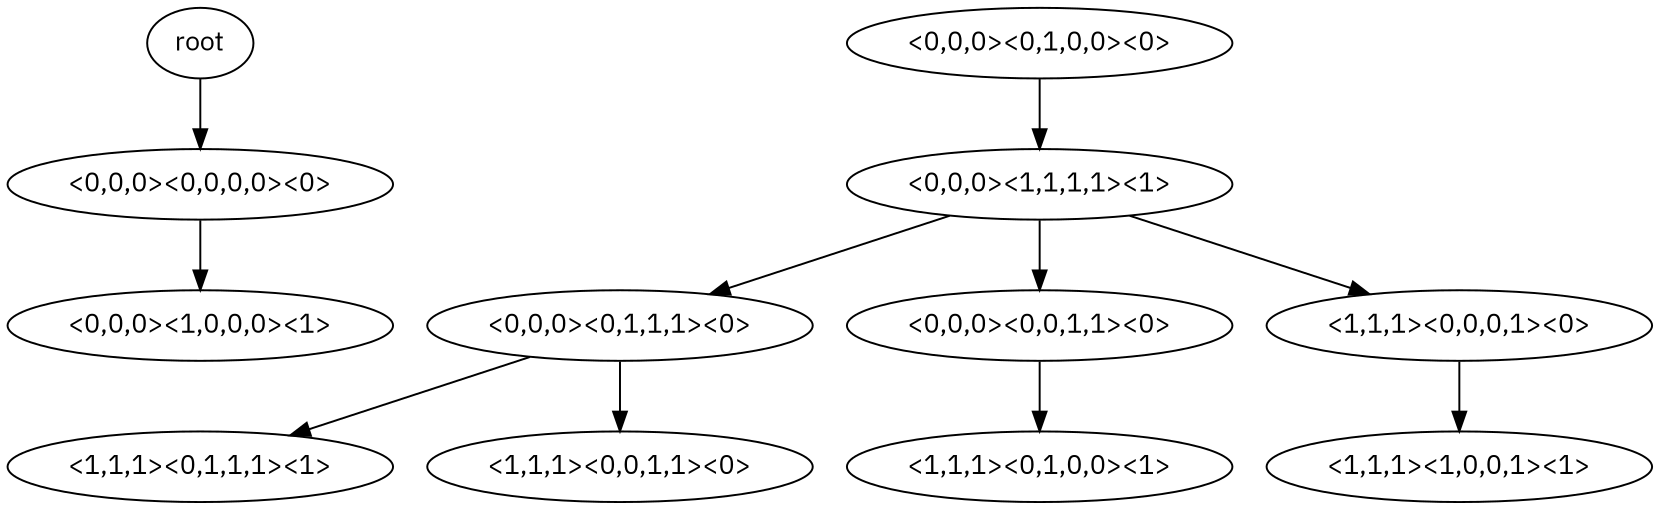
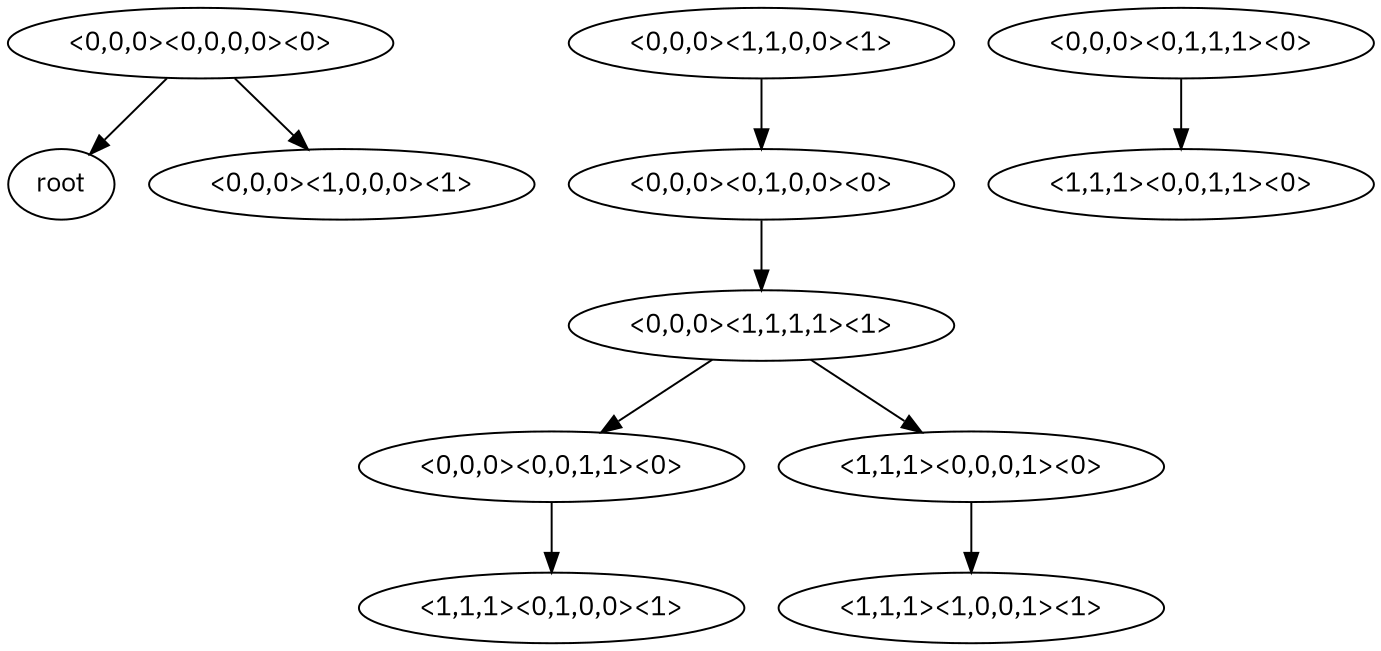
node "<0,0,0><1,1,0,0><1>": added
edge "root" -> "<0,0,0><0,0,0,0><0>": reversed
edge "<0,0,0><1,1,1,1><1>" -> "<0,0,0><0,1,1,1><0>": removed
node "<1,1,1><0,1,1,1><1>": removed
